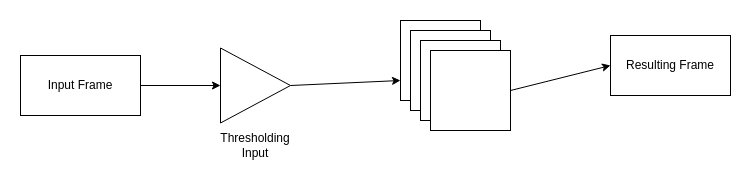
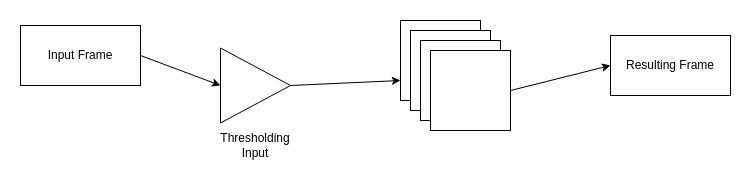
node "Input Frame": moved (81, 86) -> (81, 56)
